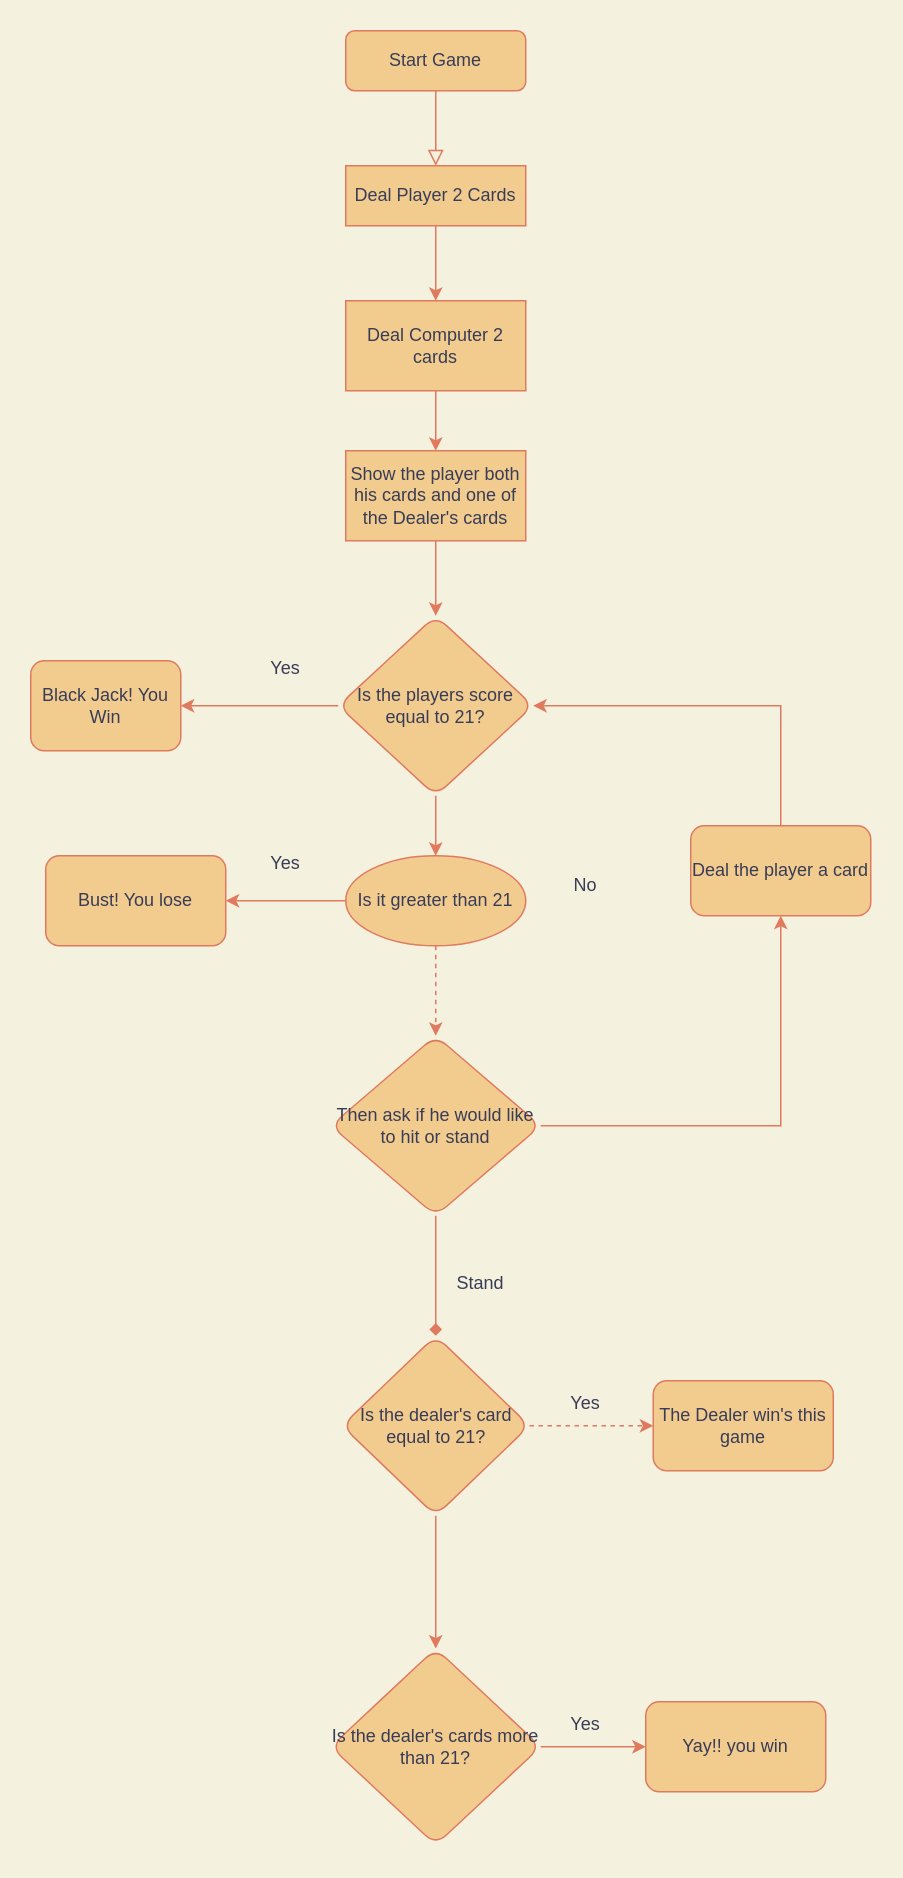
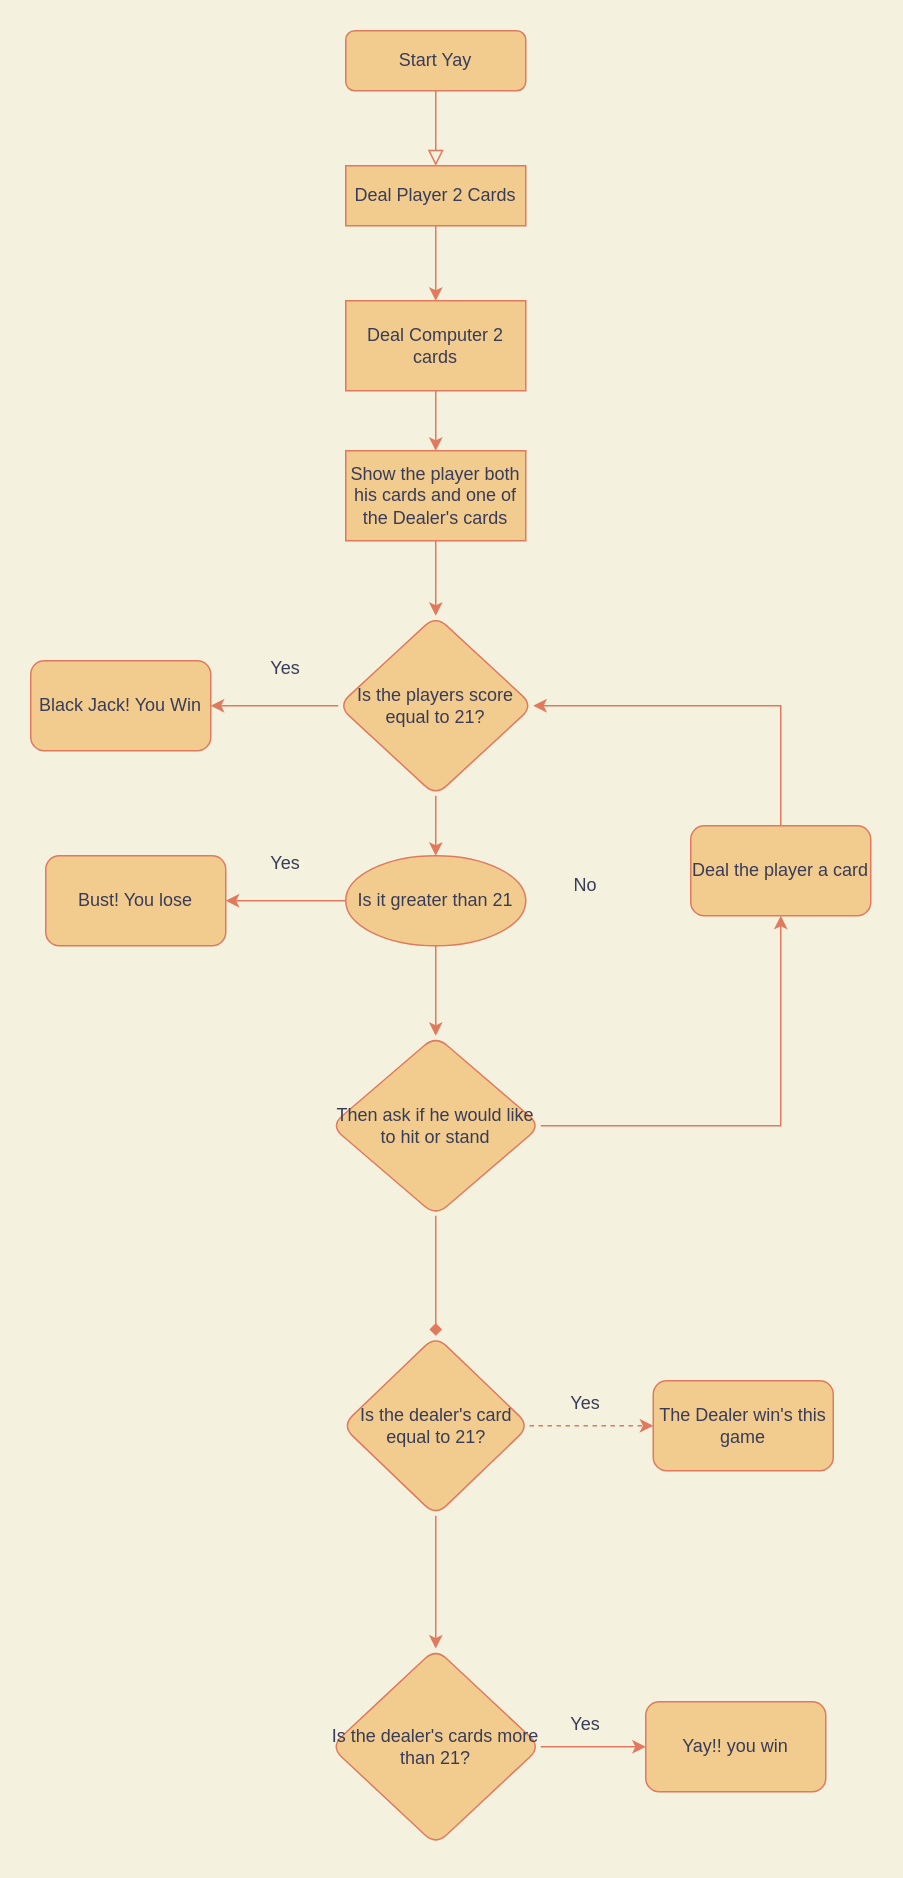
node "Start Game": label "Start Game" -> "Start Yay"
node "Black Jack! You Win": size 150x90 -> 180x90
edge "Is it greater than 21" -> "Then ask if he would like to hit or stand": style dashed -> solid
node "Stand": removed
